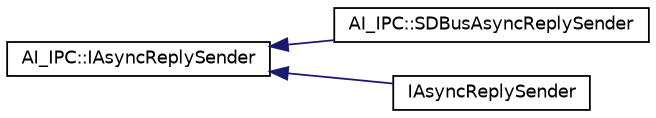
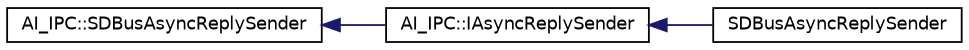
edge "AI_IPC::SDBusAsyncReplySender" -> "AI_IPC::IAsyncReplySender": reversed
node "IAsyncReplySender": label "IAsyncReplySender" -> "SDBusAsyncReplySender"
